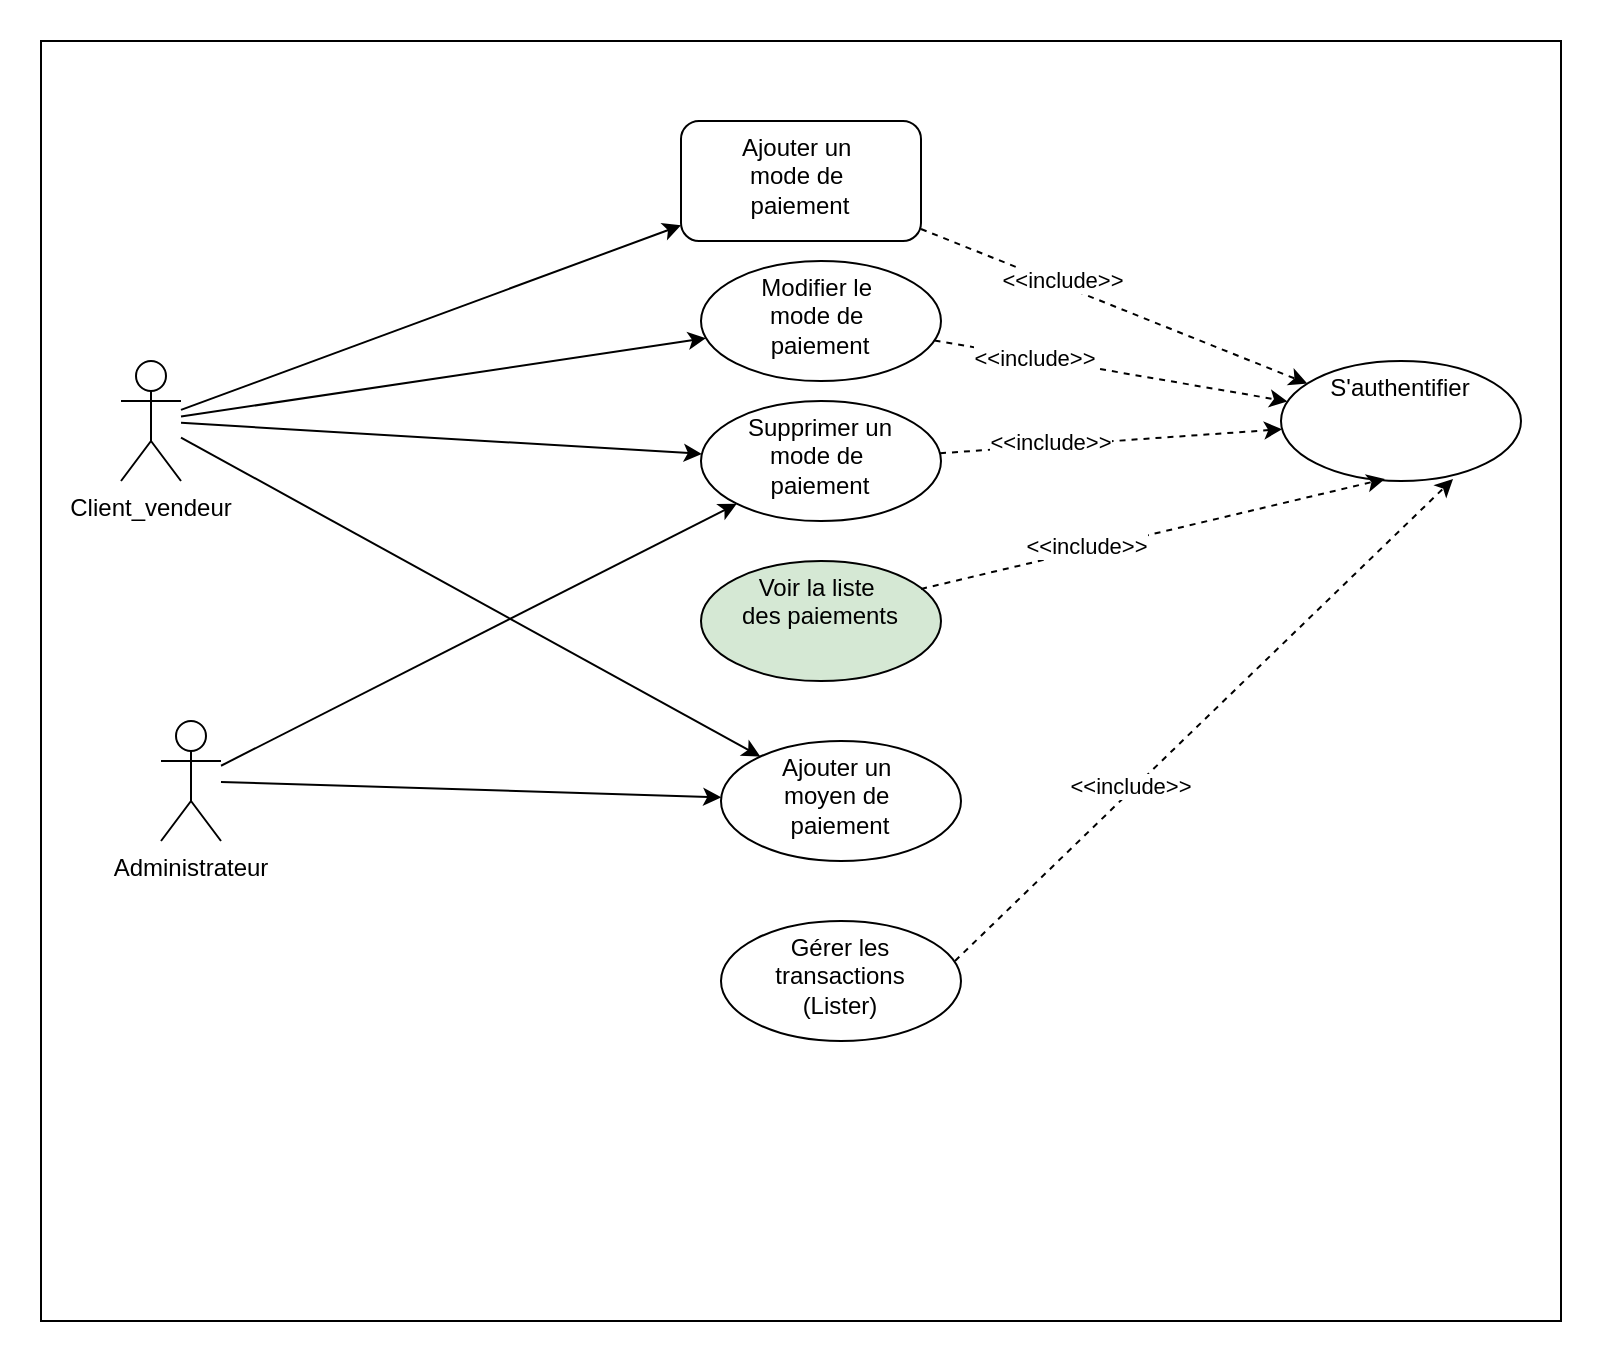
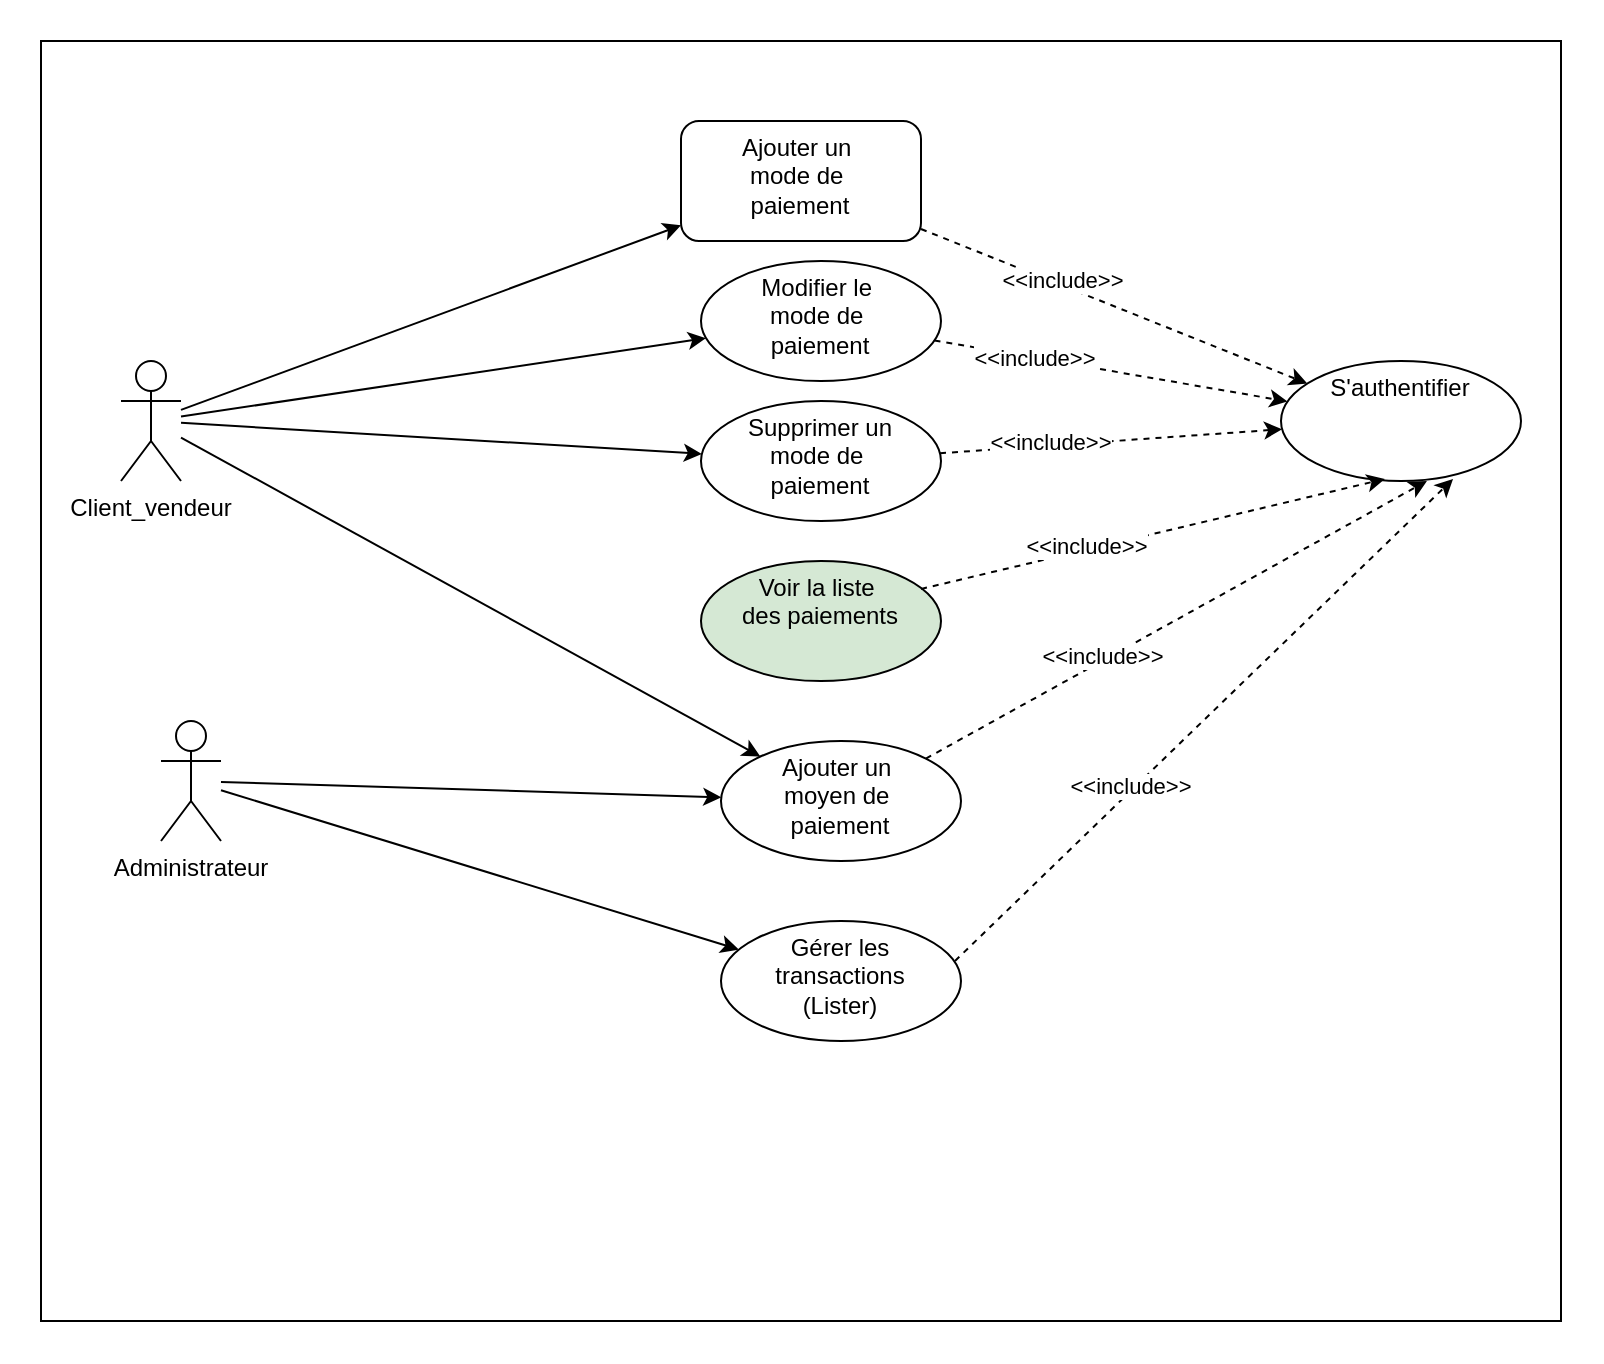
edge "Ajouter un moyen de paiement" -> "S'authentifier": added, label "<<include>>"
edge "Administrateur" -> "Supprimer un mode de paiement": now "Administrateur" -> "Gérer les transactions (Lister)"
